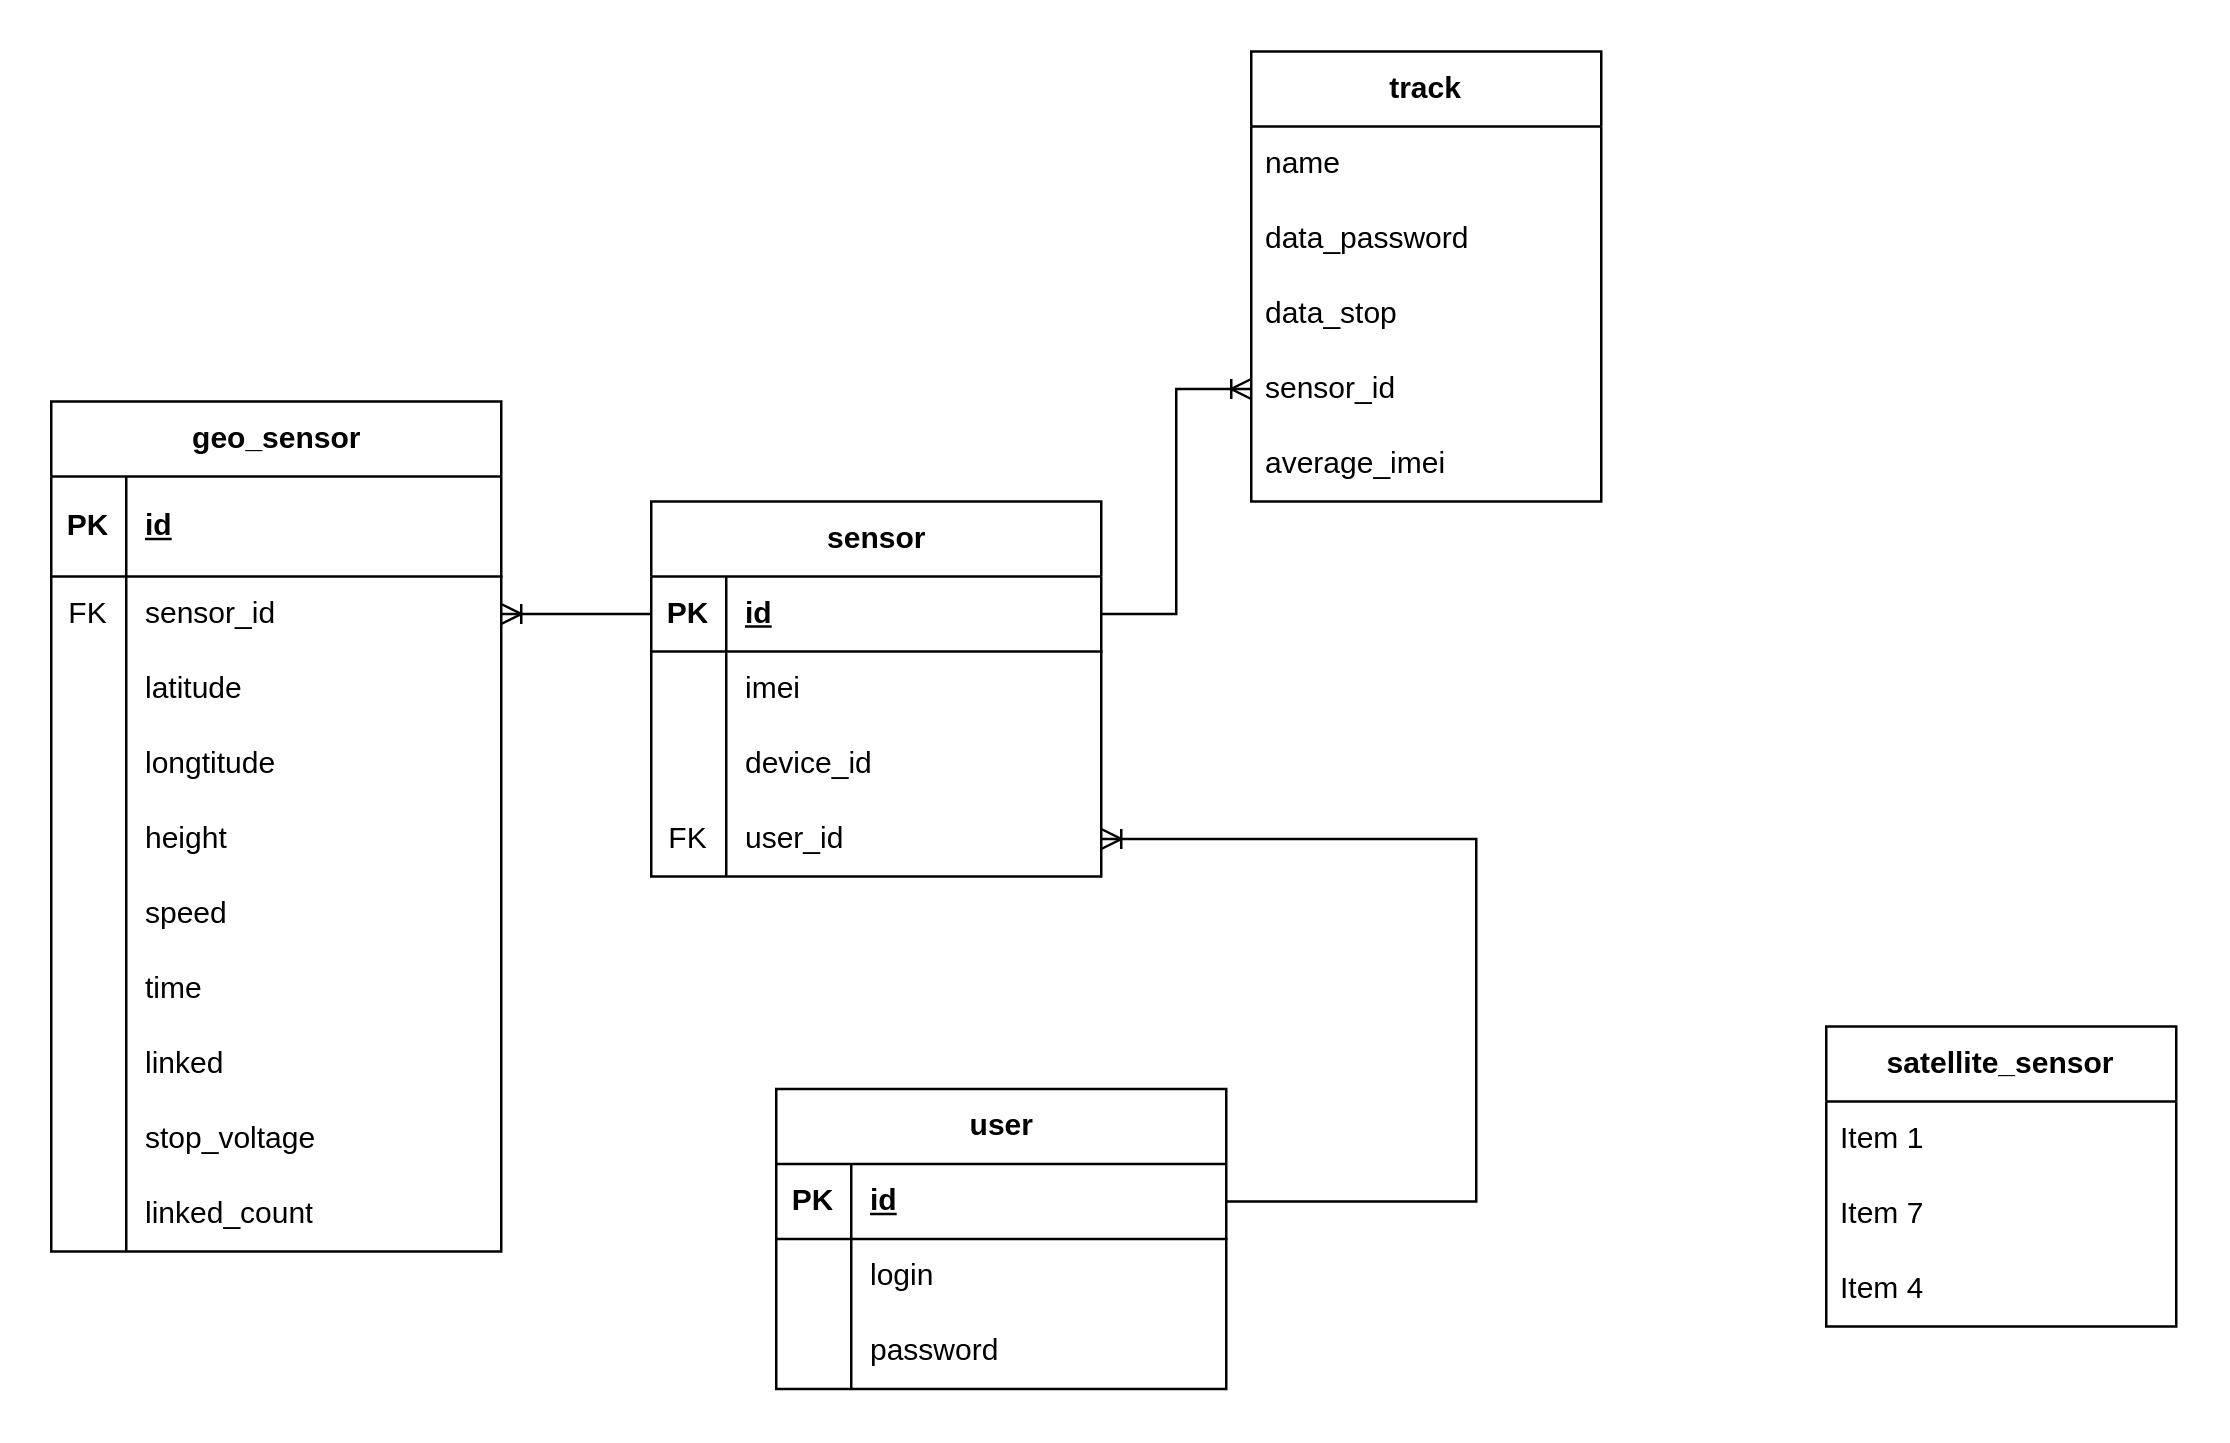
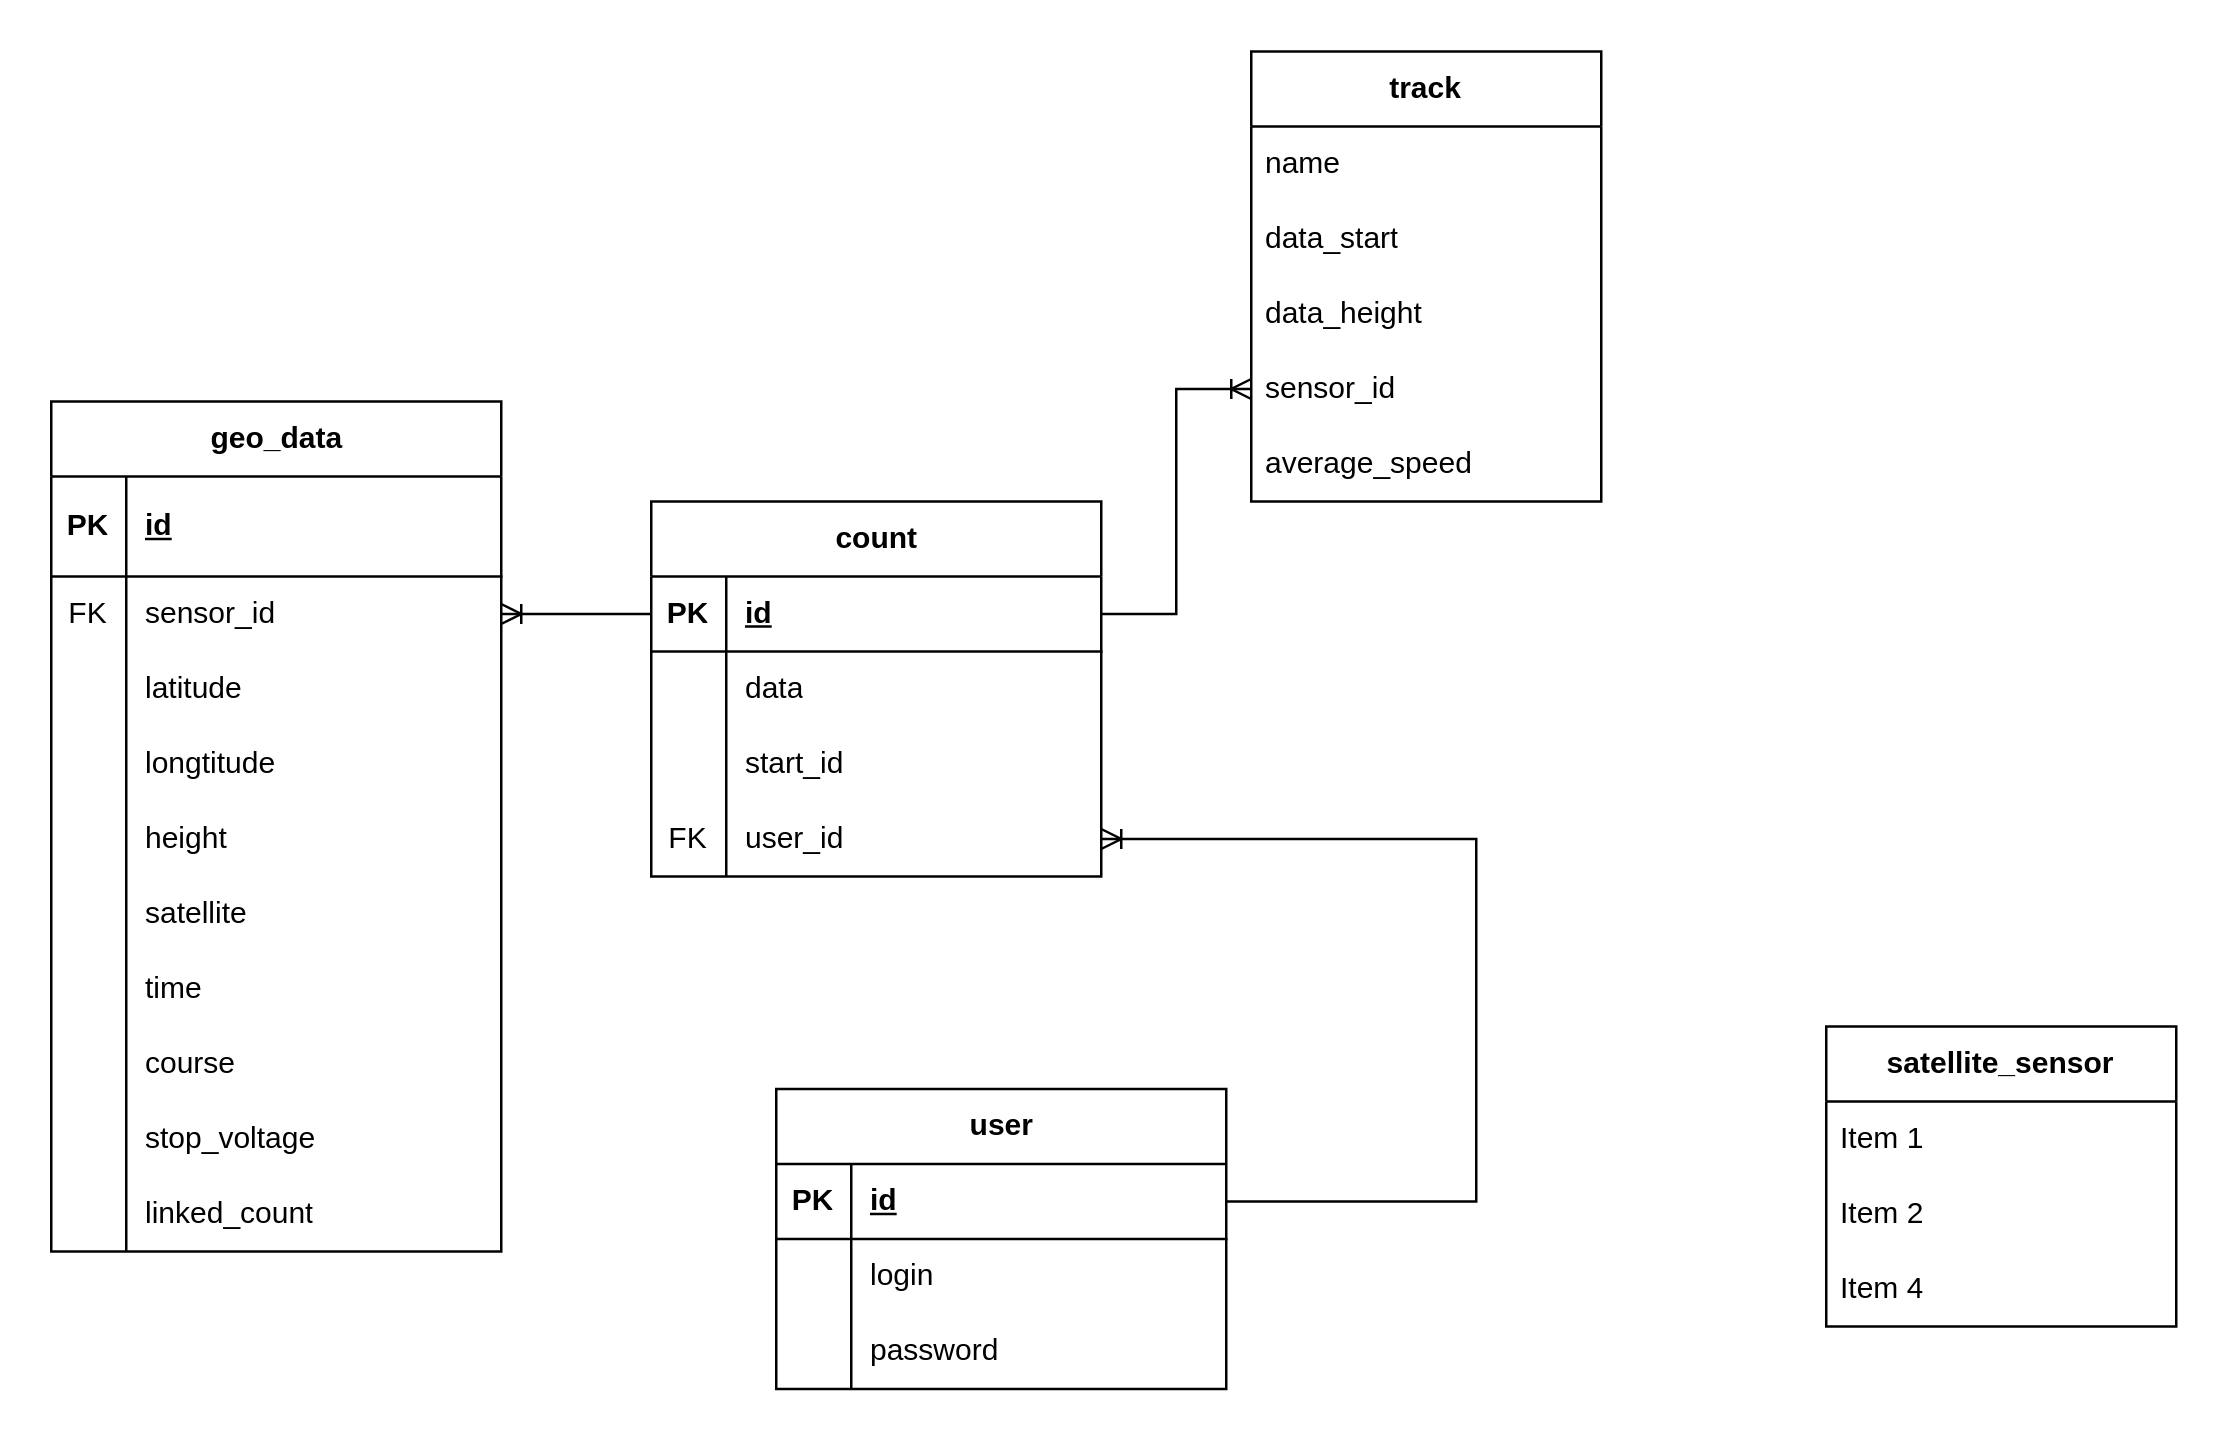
node "data_password": label "data_password" -> "data_start"
node "data_stop": label "data_stop" -> "data_height"
node "geo_sensor": label "geo_sensor" -> "geo_data"
node "average_imei": label "average_imei" -> "average_speed"
node "sensor": label "sensor" -> "count"
node "imei": label "imei" -> "data"
node "device_id": label "device_id" -> "start_id"
node "speed": label "speed" -> "satellite"
node "linked": label "linked" -> "course"
node "Item 7": label "Item 7" -> "Item 2"
